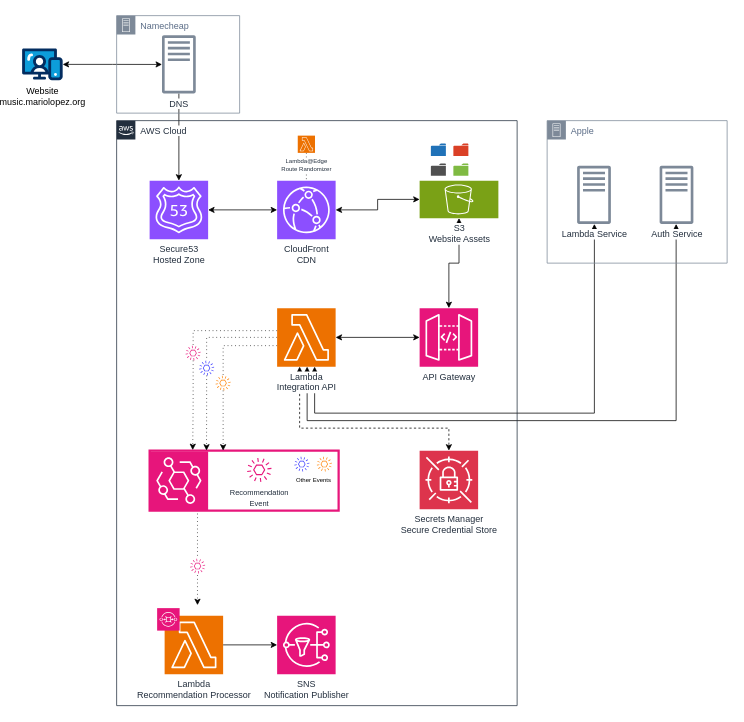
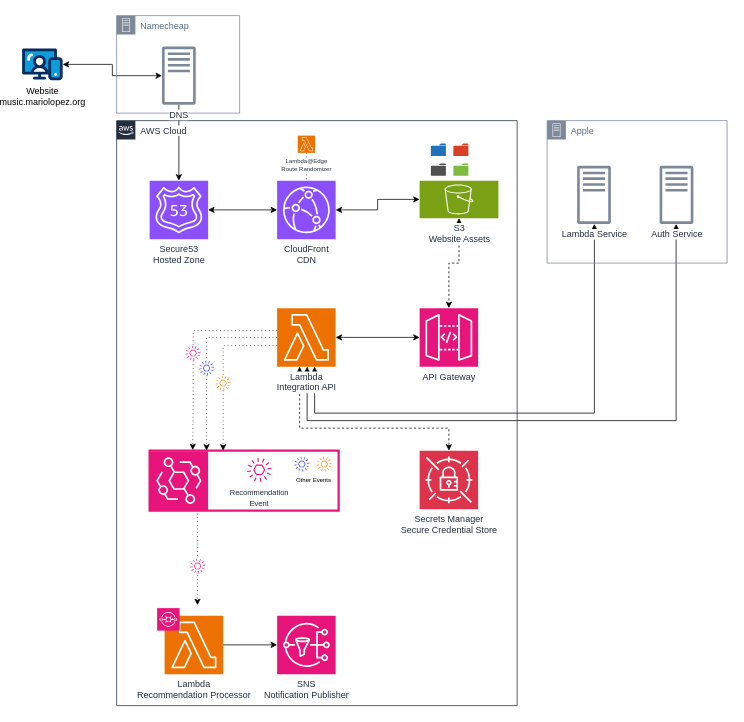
node "DNS": moved (179, 64) -> (179, 75)
edge "S3 Website Assets" -- "API Gateway": style solid -> dashed
